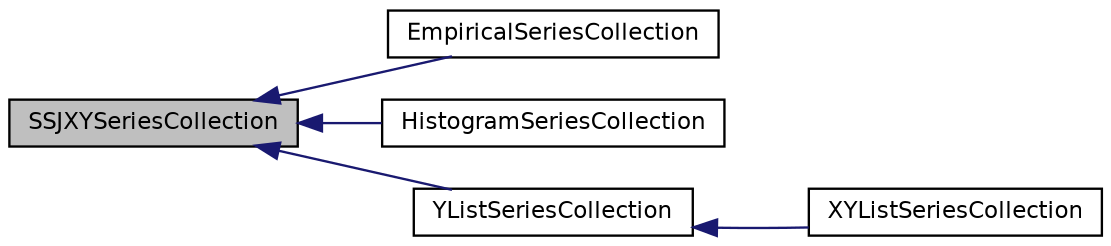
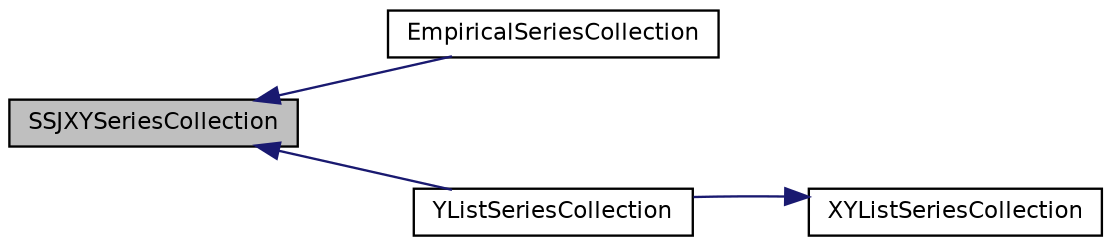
node "HistogramSeriesCollection": removed
edge "XYListSeriesCollection" -> "YListSeriesCollection": reversed
